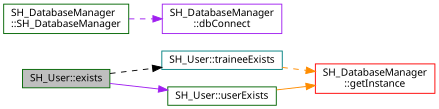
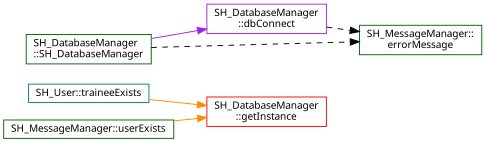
edge "SH_DatabaseManager ::SH_DatabaseManager" -> "SH_DatabaseManager ::dbConnect": style dashed -> solid
node "SH_MessageManager:: errorMessage": added
edge "SH_User::traineeExists" -> "SH_DatabaseManager ::getInstance": style dashed -> solid
node "SH_User::exists": removed
node "SH_User::userExists": label "SH_User::userExists" -> "SH_MessageManager::userExists"
